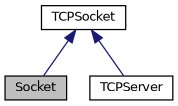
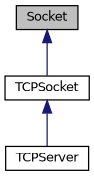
edge "Socket" -> "TCPSocket": reversed
